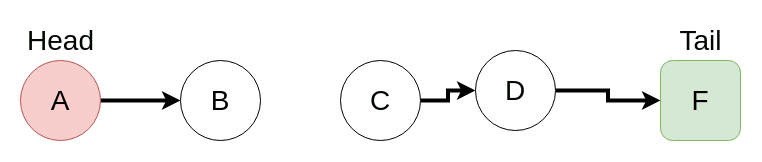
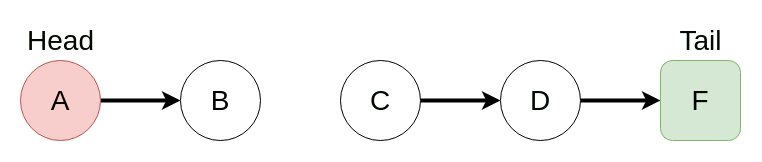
node "D": moved (516, 91) -> (541, 101)
